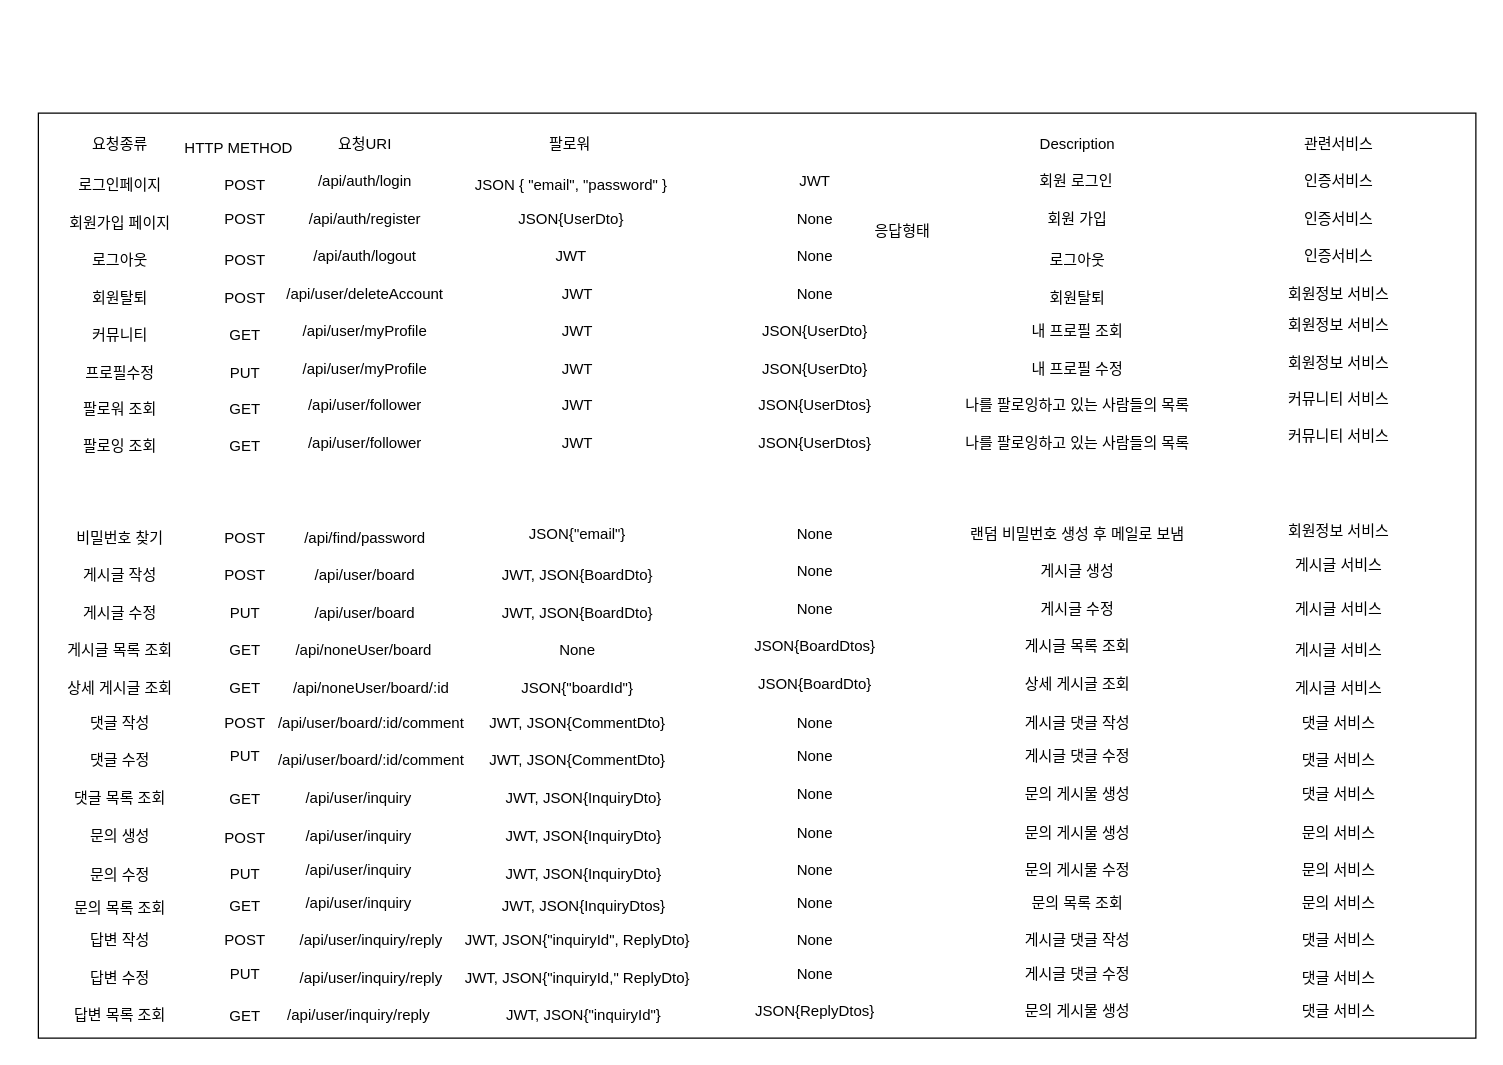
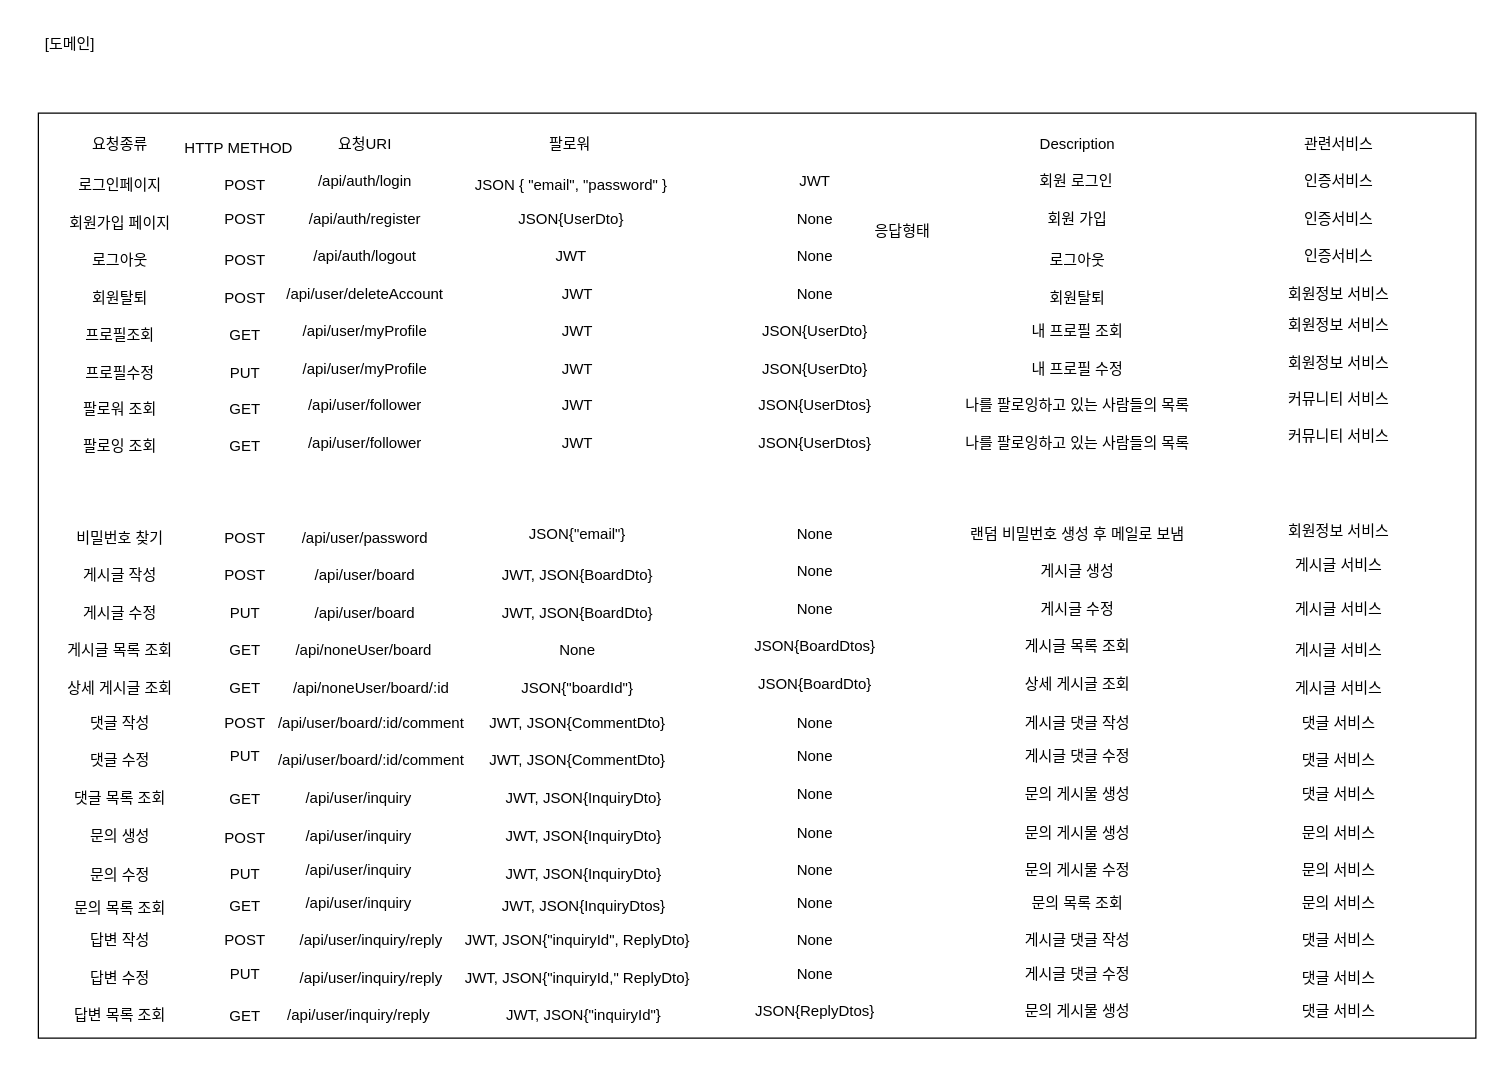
node "[도메인]": added
node "커뮤니티": label "커뮤니티" -> "프로필조회"
node "/api/find/password": label "/api/find/password" -> "/api/user/password"
